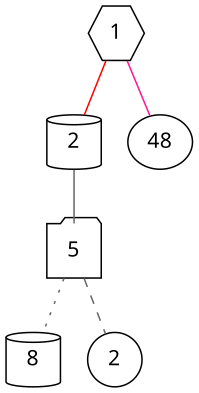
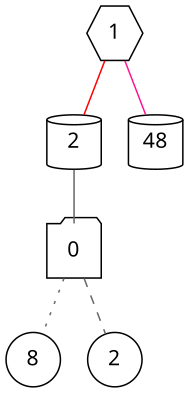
node "48": shape ellipse -> cylinder
node "5": label "5" -> "0"
node "8": shape cylinder -> ellipse
